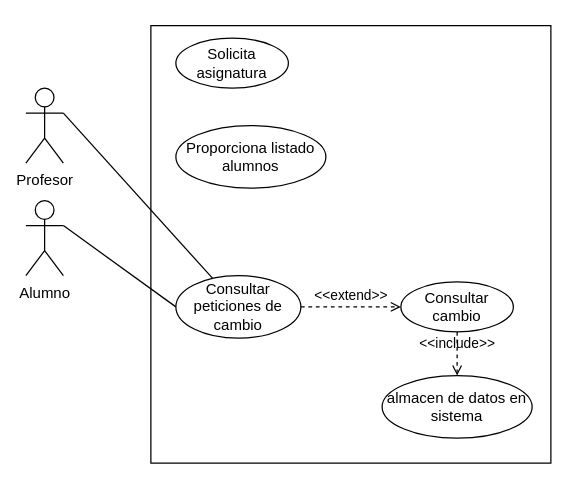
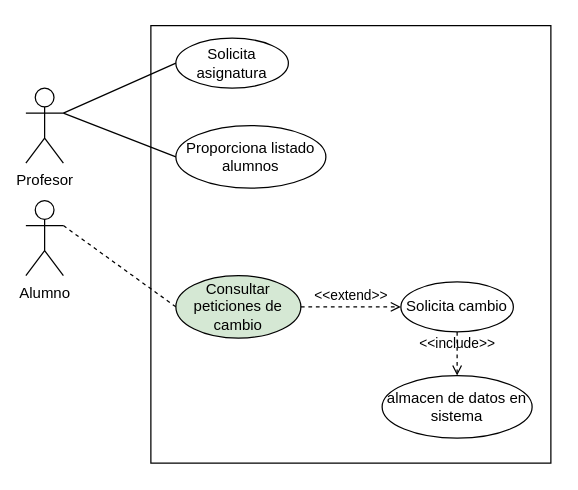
edge "Solicita asignatura" -- "Profesor": added
edge "Profesor" -- "Consultar peticiones de cambio": now "Profesor" -- "Proporciona listado alumnos"
edge "Alumno" -- "Consultar peticiones de cambio": style solid -> dashed
node "Consultar peticiones de cambio": fillcolor #ffffff -> #d5e8d4
node "Consultar cambio": label "Consultar cambio" -> "Solicita cambio"
